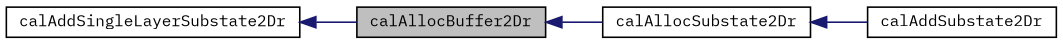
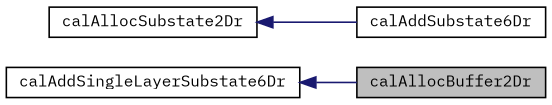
node "calAddSingleLayerSubstate2Dr": label "calAddSingleLayerSubstate2Dr" -> "calAddSingleLayerSubstate6Dr"
edge "calAllocSubstate2Dr" -> "calAllocBuffer2Dr": removed
node "calAddSubstate2Dr": label "calAddSubstate2Dr" -> "calAddSubstate6Dr"
